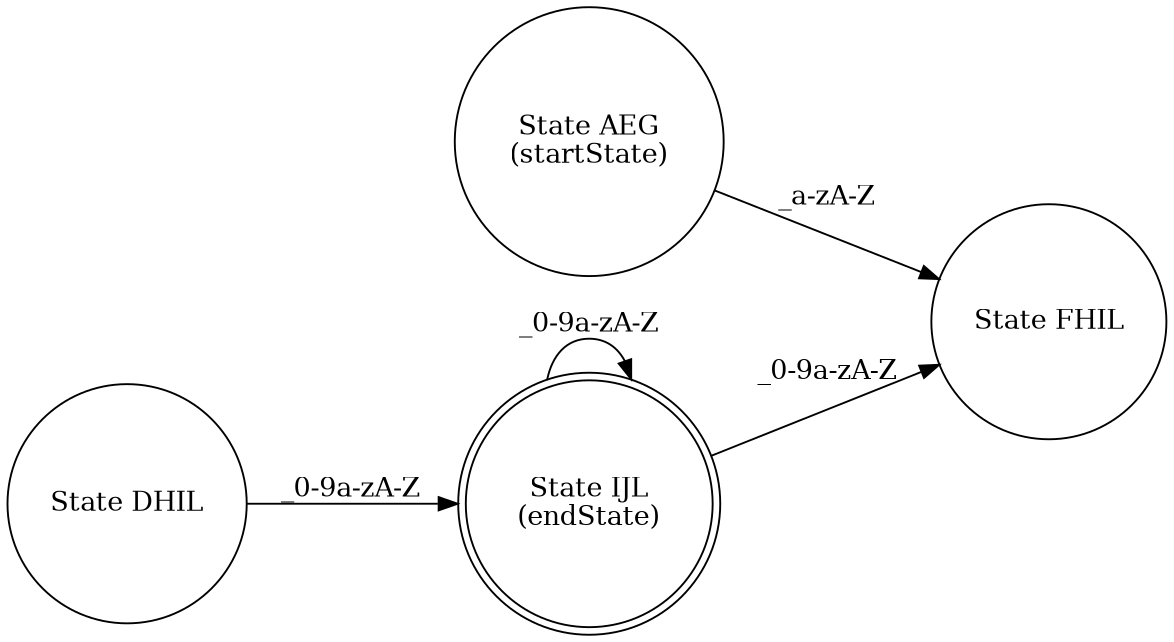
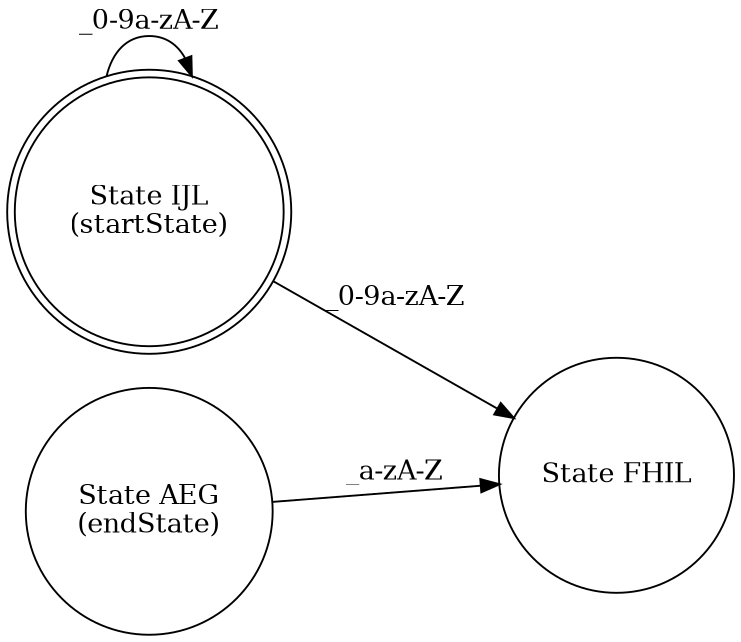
node "State AEG (startState)": label "State AEG (startState)" -> "State AEG (endState)"
node "State DHIL": removed
node "State IJL (endState)": label "State IJL (endState)" -> "State IJL (startState)"
